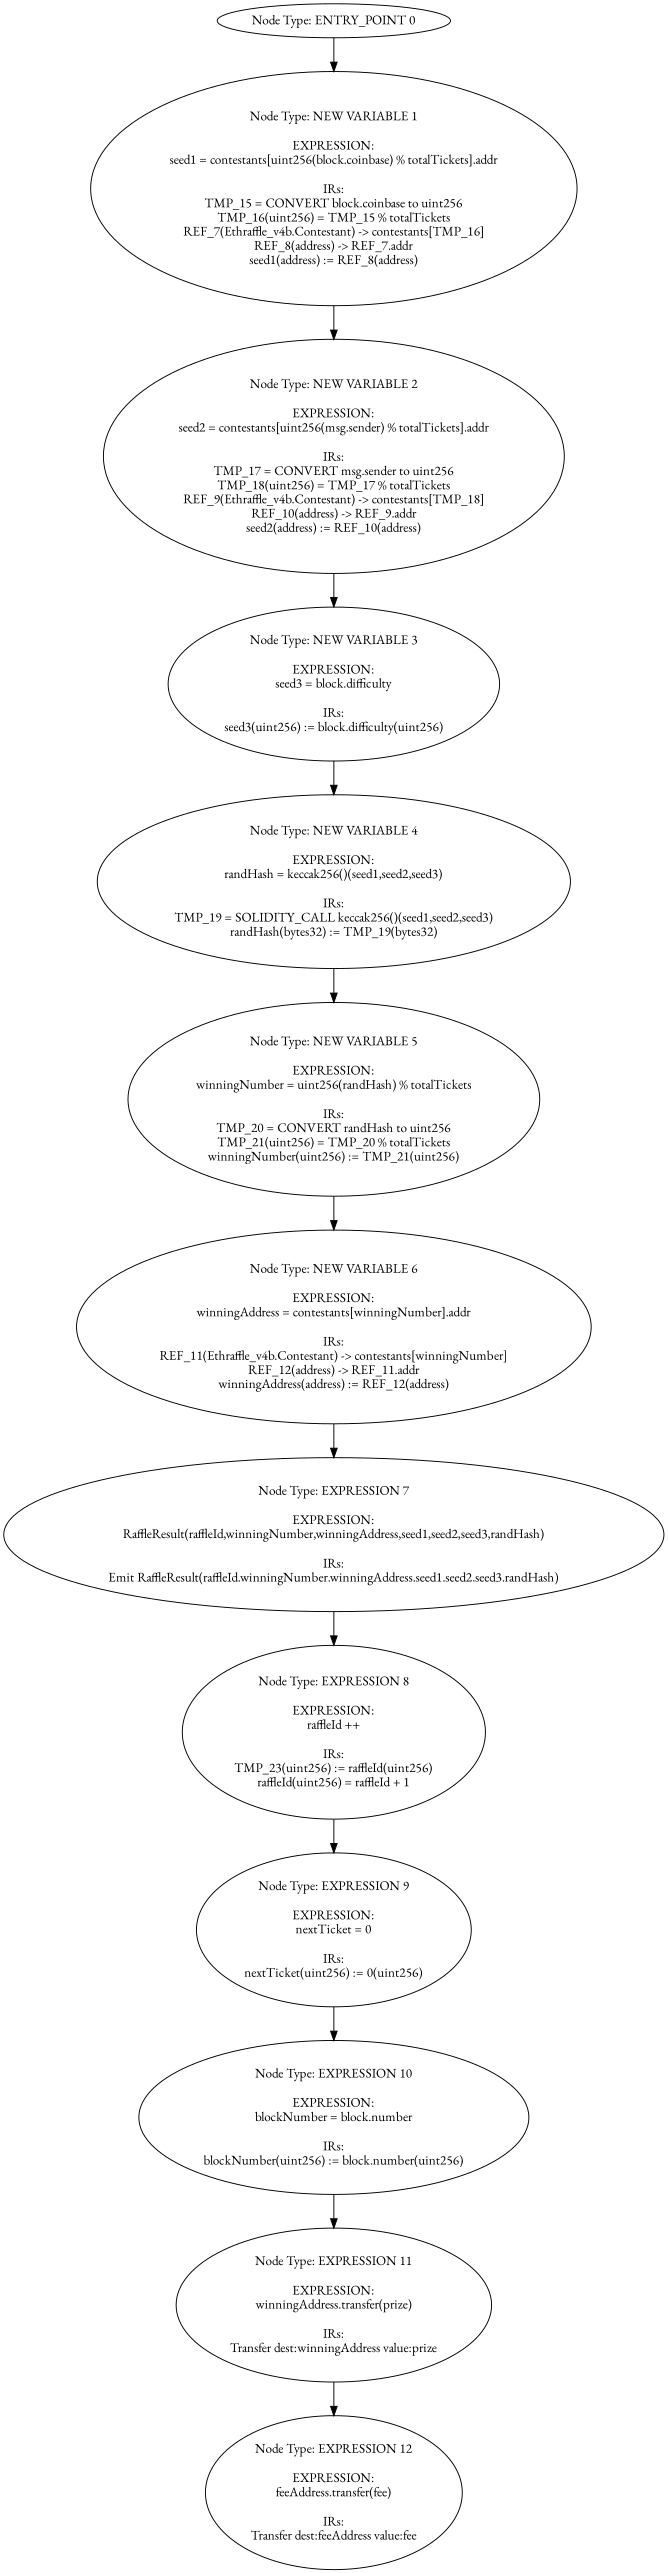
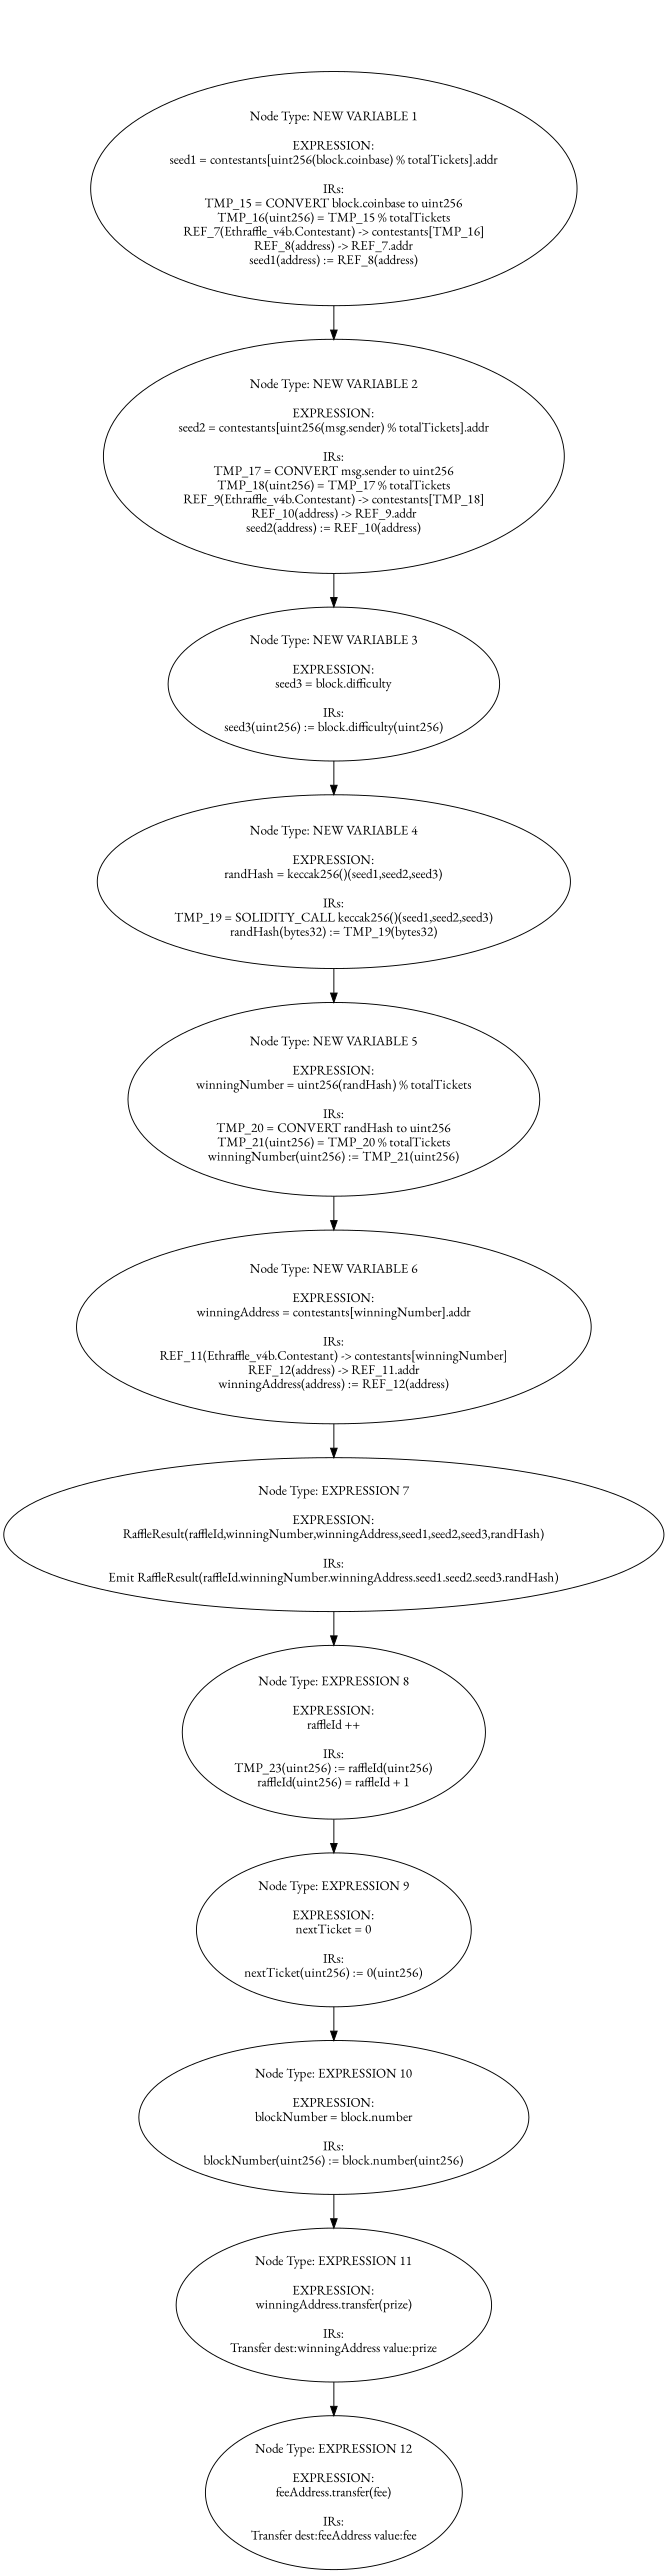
node "Node Type: ENTRY_POINT 0": removed
